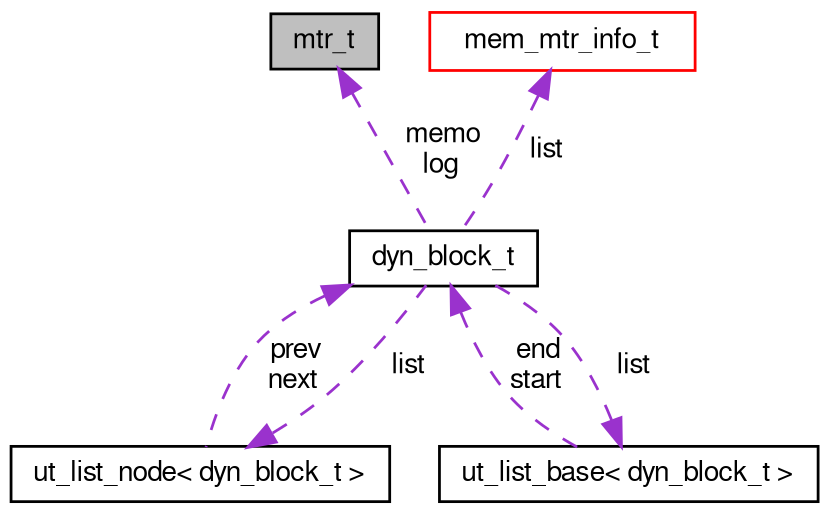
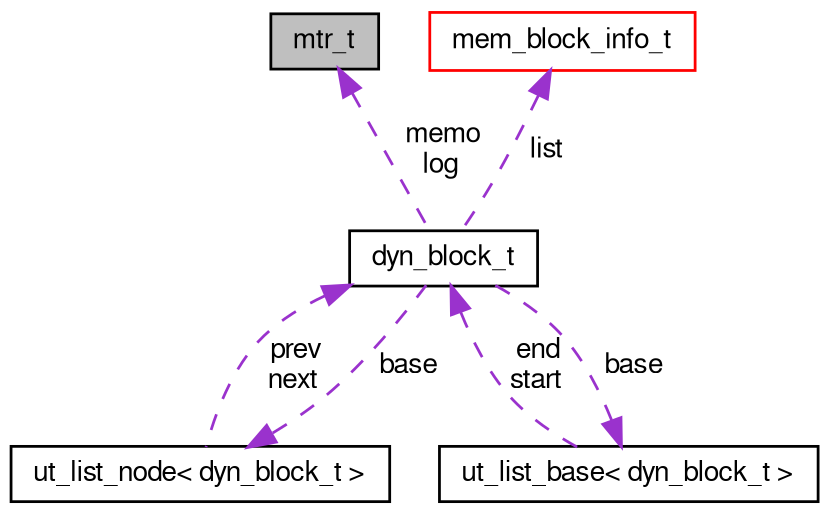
node "mem_mtr_info_t": label "mem_mtr_info_t" -> "mem_block_info_t"
edge "dyn_block_t" -> "ut_list_node< dyn_block_t >": label " list" -> " base"
edge "dyn_block_t" -> "ut_list_base< dyn_block_t >": label " list" -> " base"
